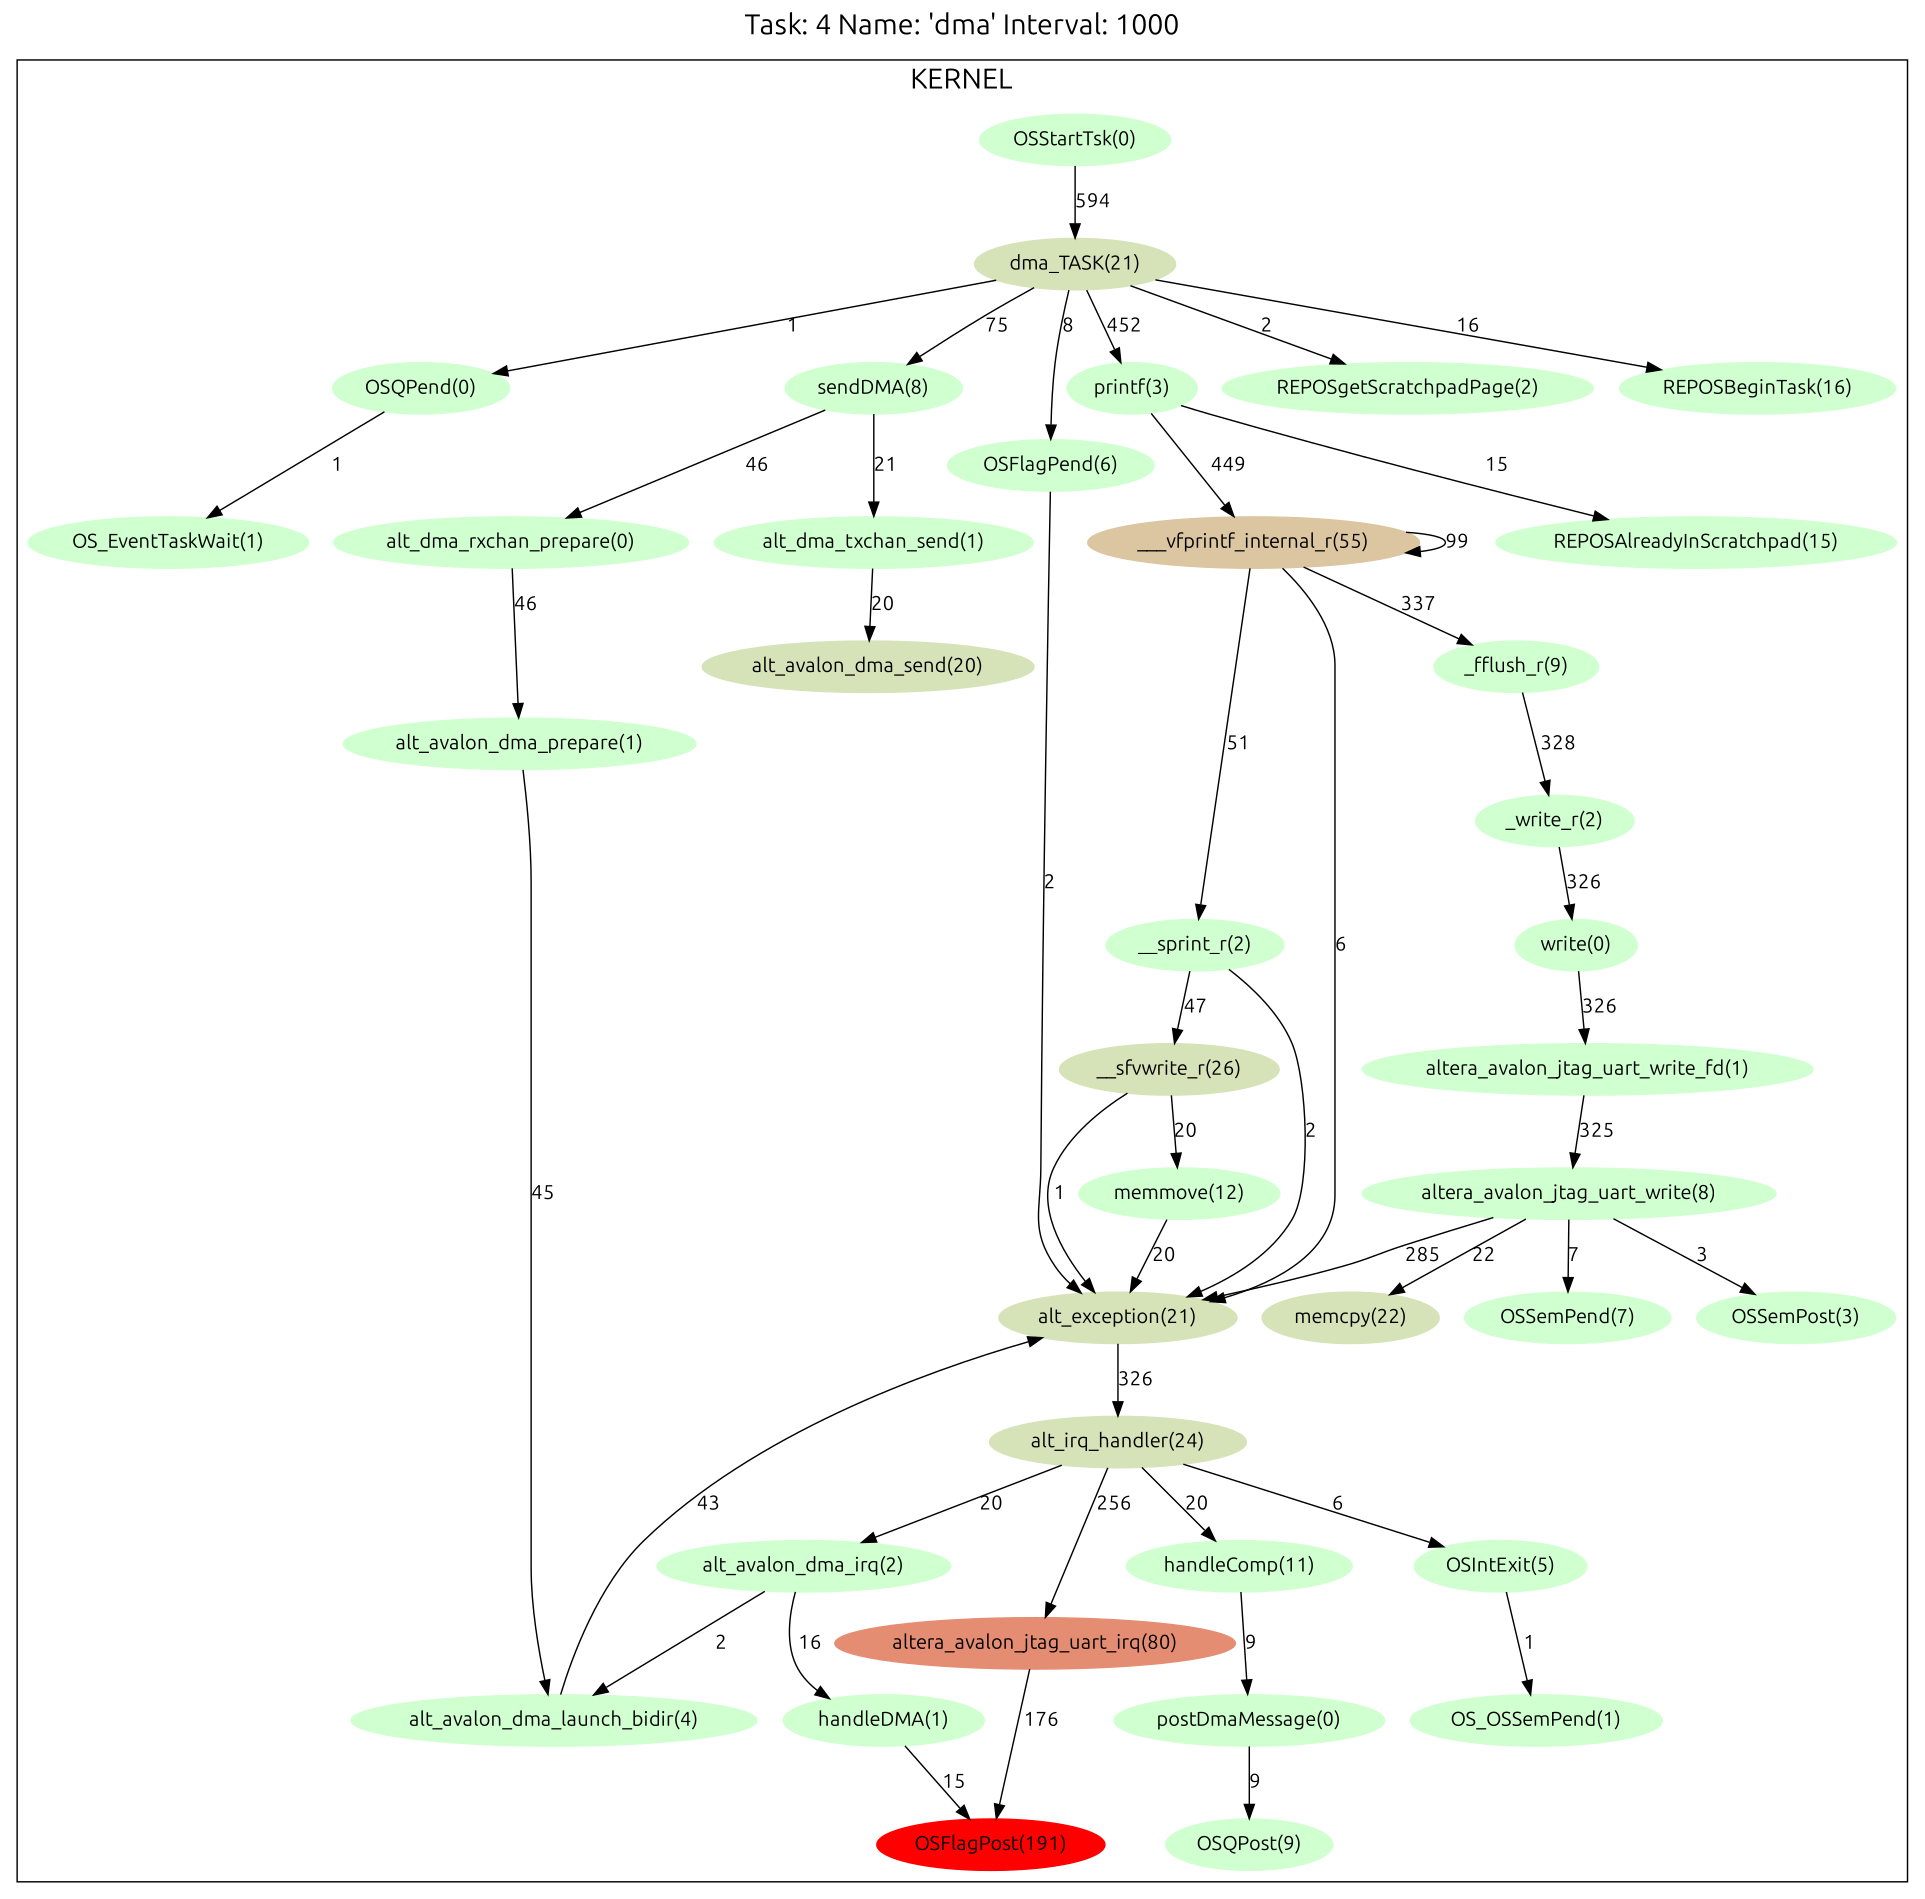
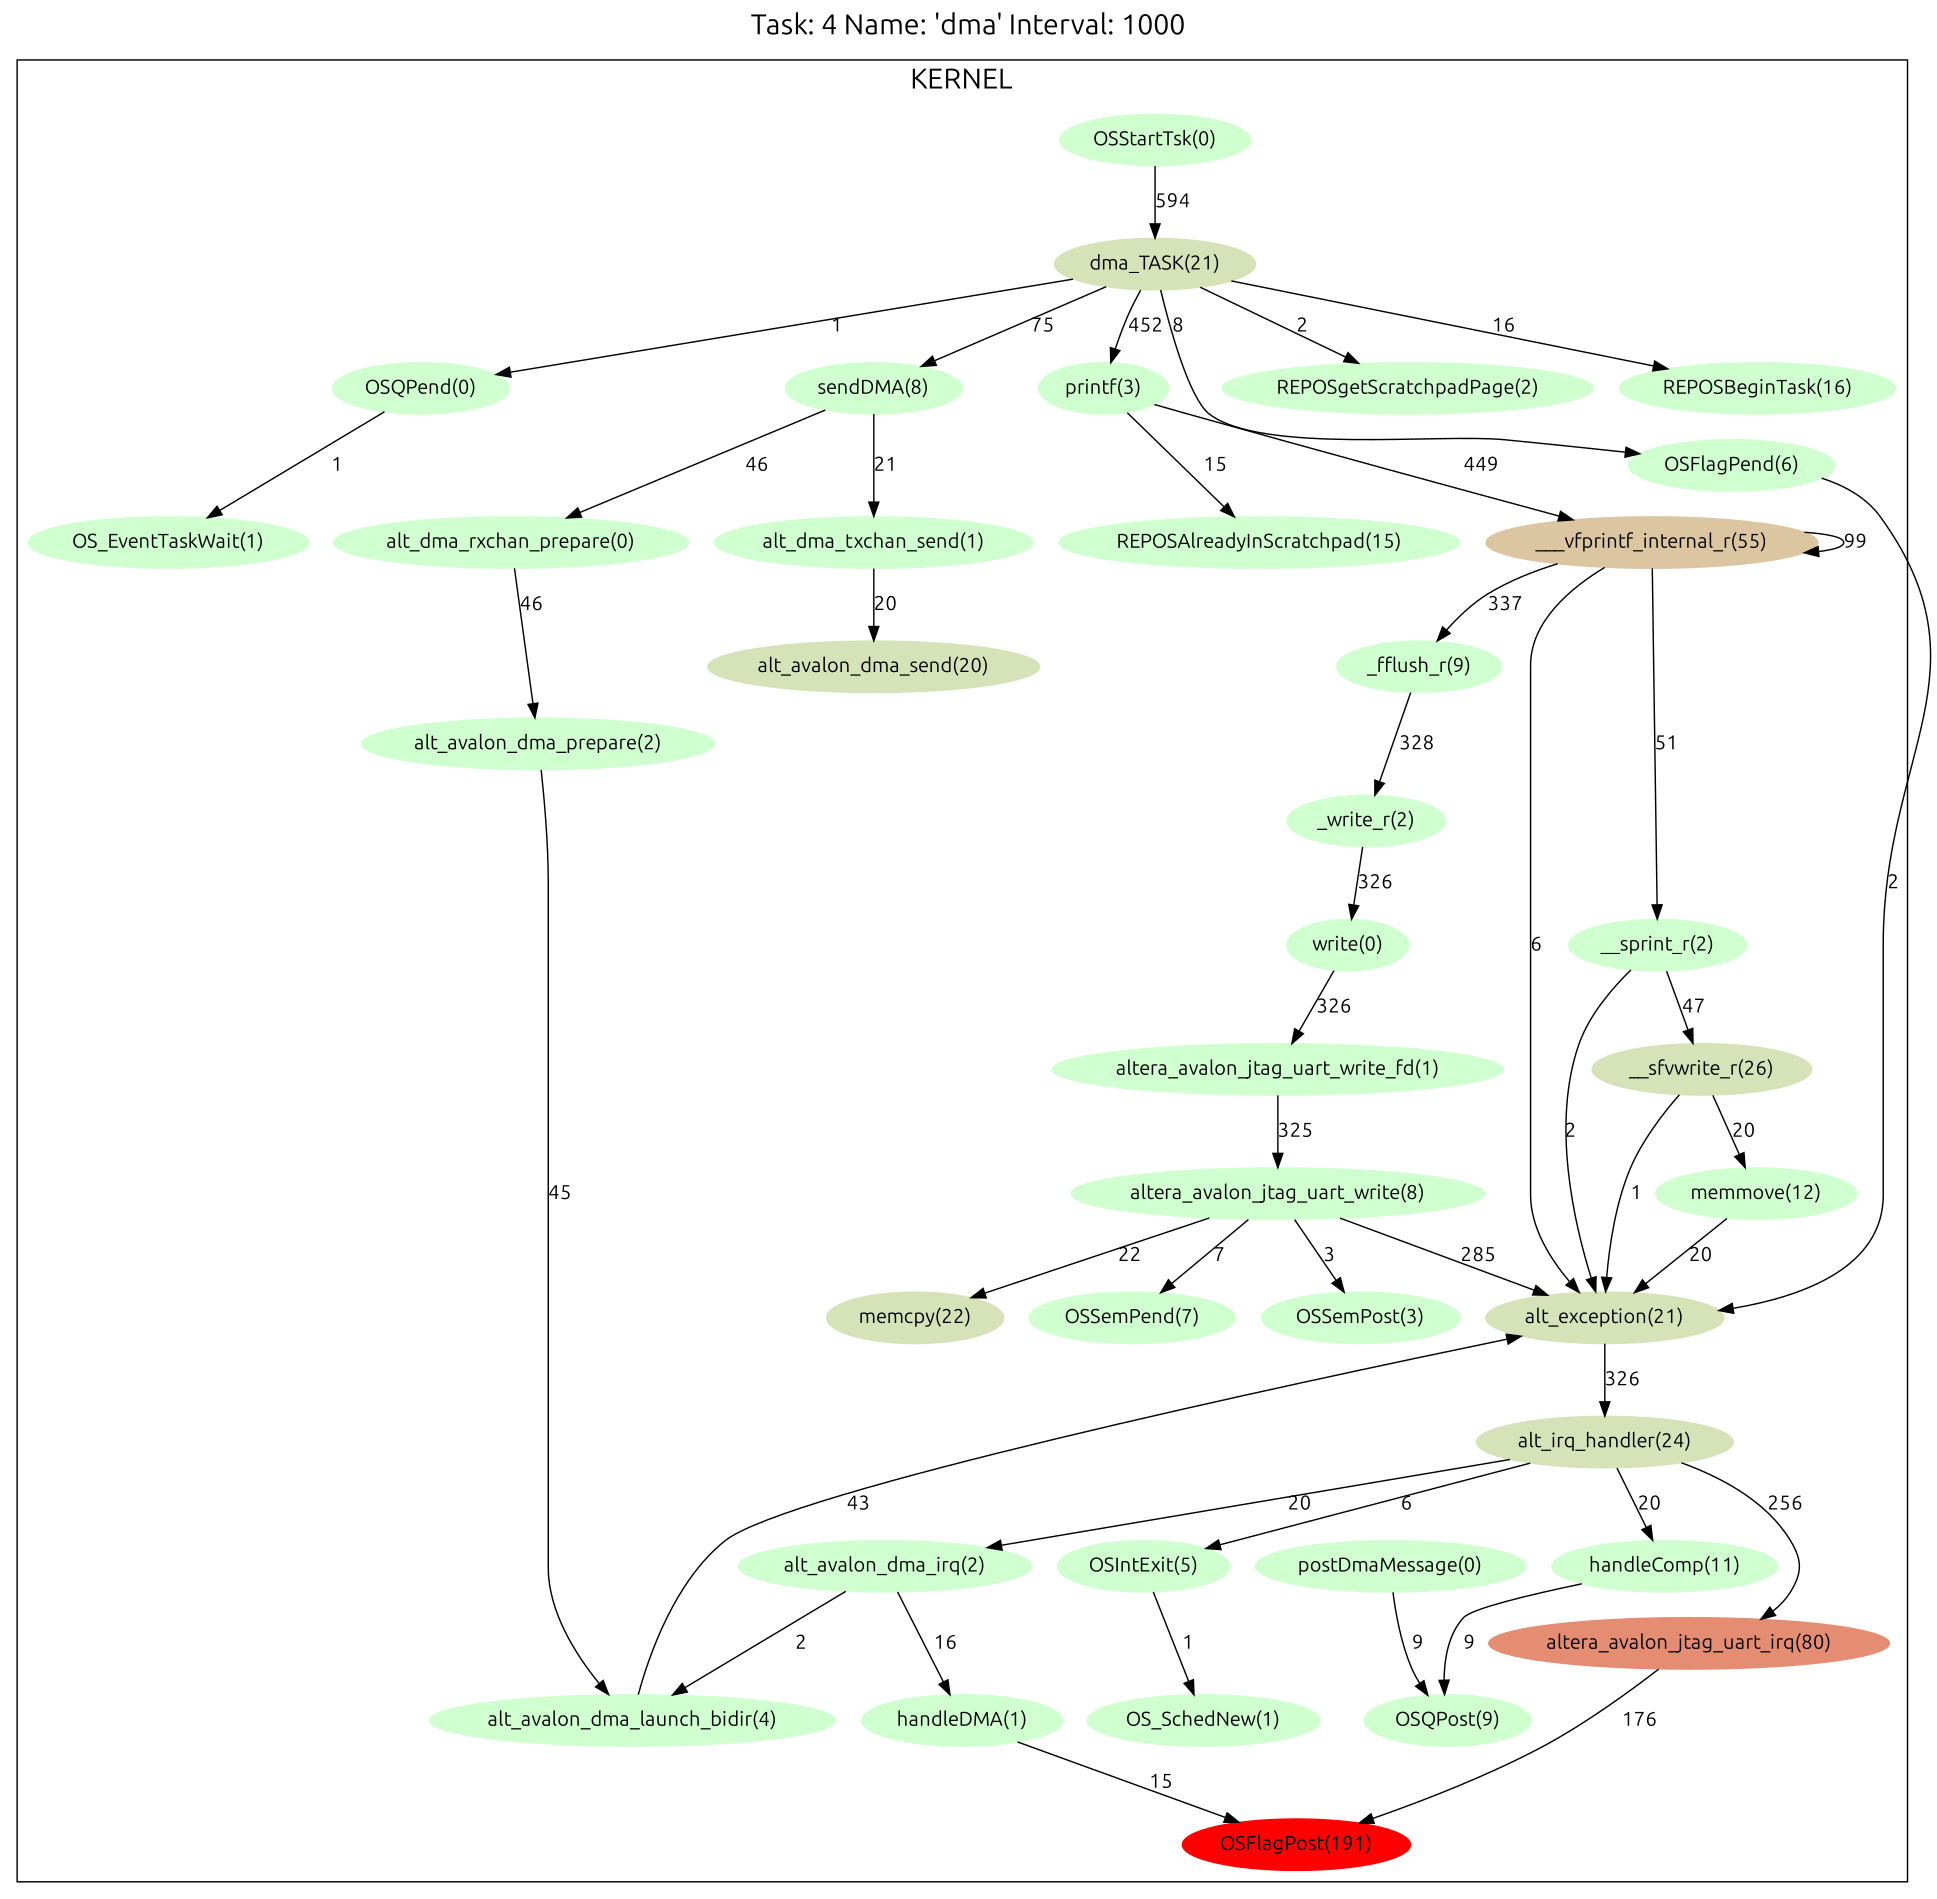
node "alt_avalon_dma_prepare(1)": label "alt_avalon_dma_prepare(1)" -> "alt_avalon_dma_prepare(2)"
edge "handleComp(11)" -> "postDmaMessage(0)": now "handleComp(11)" -> "OSQPost(9)"
node "OS_OSSemPend(1)": label "OS_OSSemPend(1)" -> "OS_SchedNew(1)"
